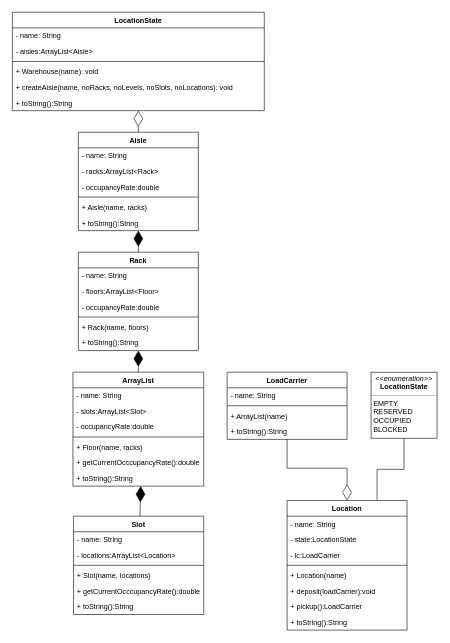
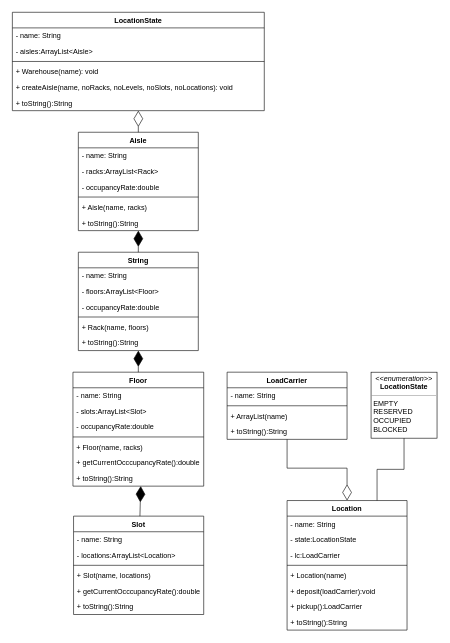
node "Rack": label "Rack" -> "String"
node "ArrayList": label "ArrayList" -> "Floor"
